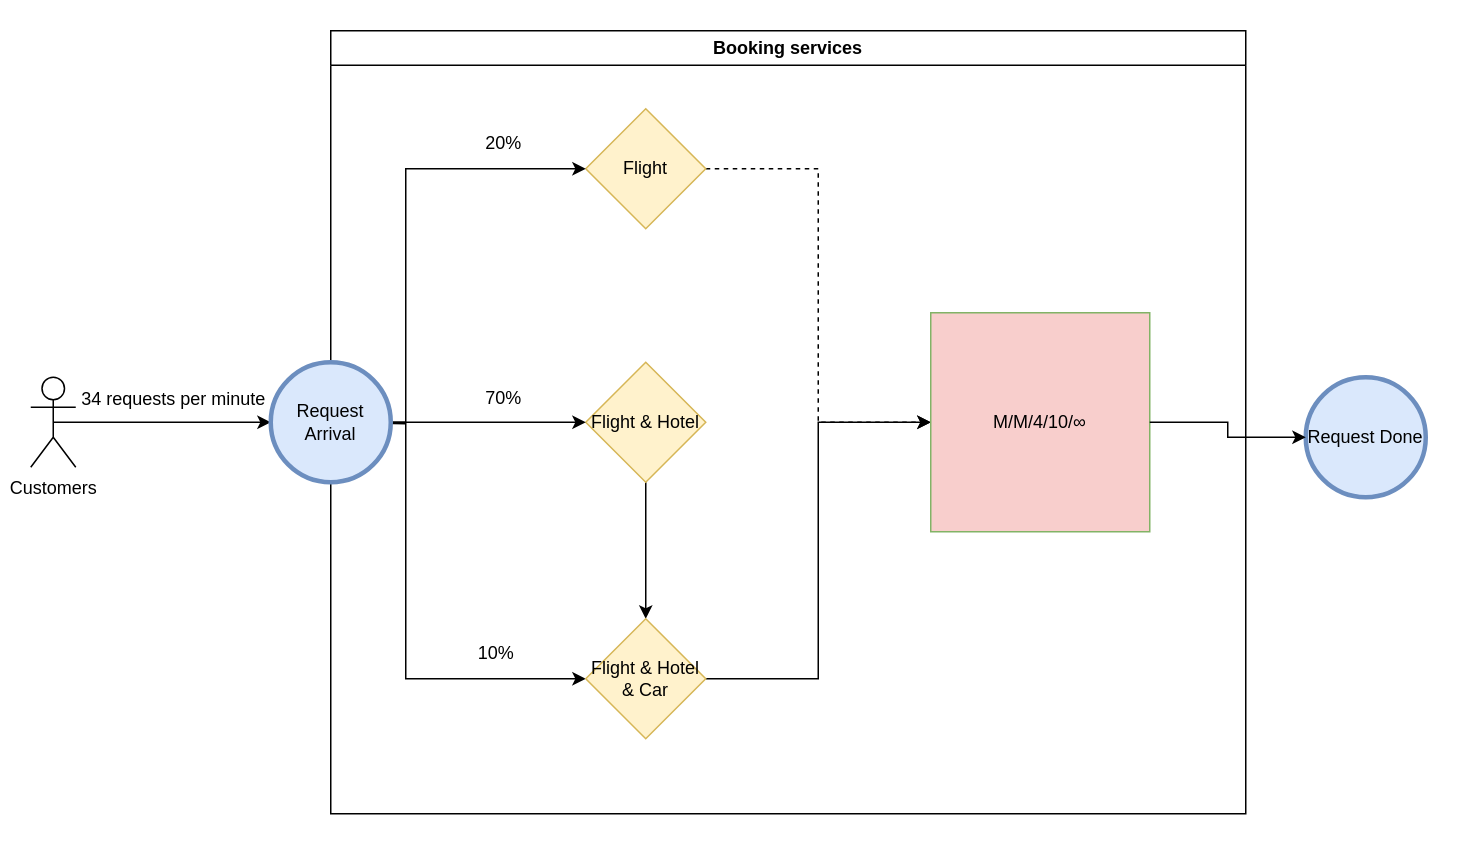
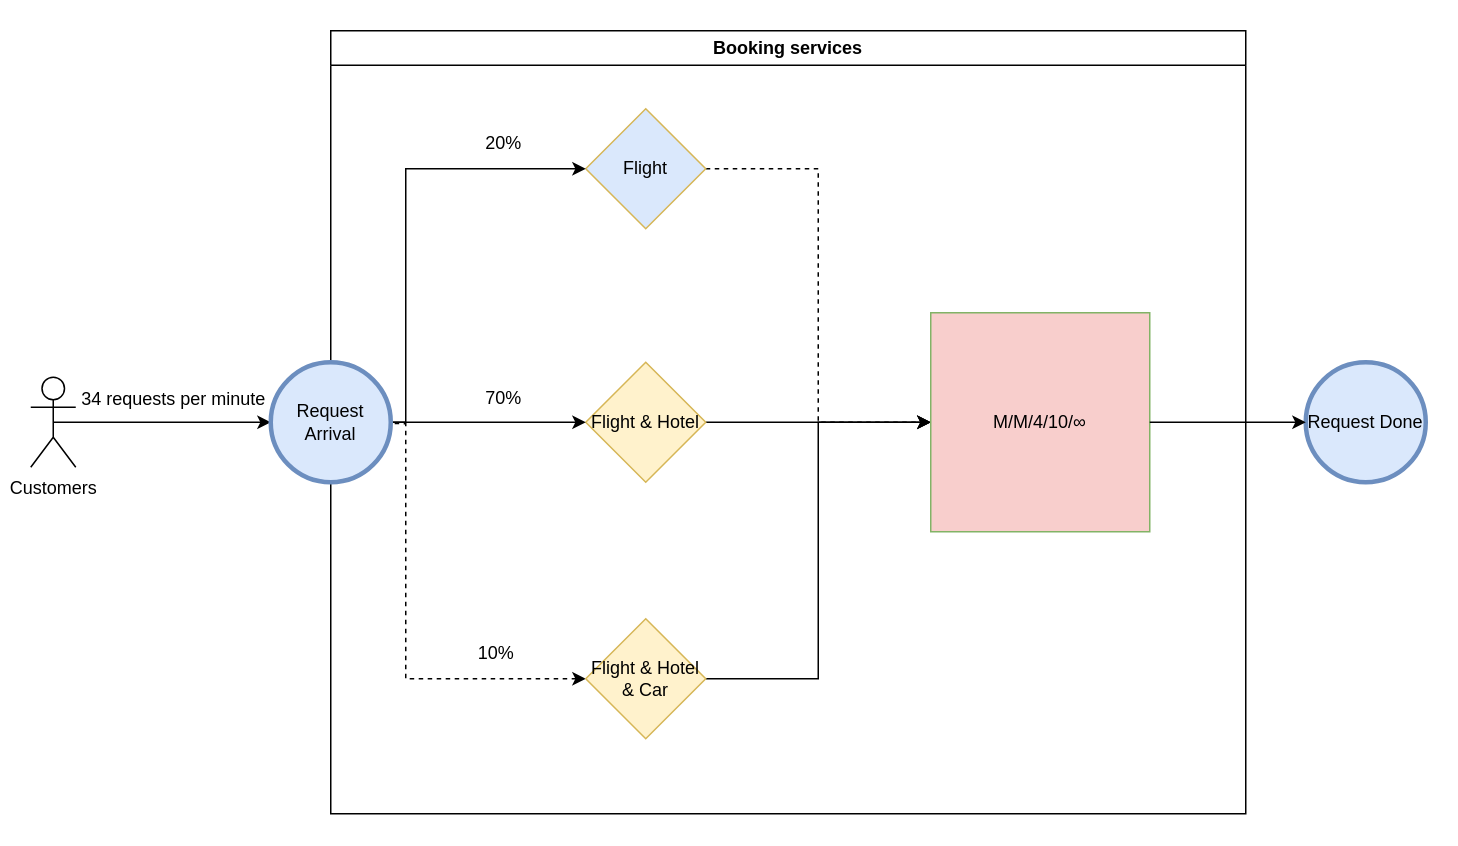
node "Flight": fillcolor #fff2cc -> #dae8fc
node "Request Done": moved (1366, 437) -> (1366, 422)
edge "Flight & Hotel" -> "Flight & Hotel & Car": now "Flight & Hotel" -> "M/M/4/10/∞"
edge "Booking services" -> "Flight & Hotel & Car": style solid -> dashed
